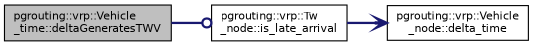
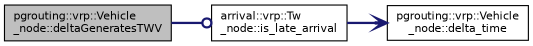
node "pgrouting::vrp::Vehicle _time::deltaGeneratesTWV": label "pgrouting::vrp::Vehicle _time::deltaGeneratesTWV" -> "pgrouting::vrp::Vehicle _node::deltaGeneratesTWV"
node "pgrouting::vrp::Tw _node::is_late_arrival": label "pgrouting::vrp::Tw _node::is_late_arrival" -> "arrival::vrp::Tw _node::is_late_arrival"
